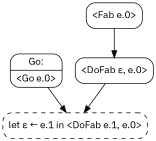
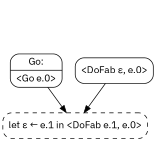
node "<Fab e.0>": removed
